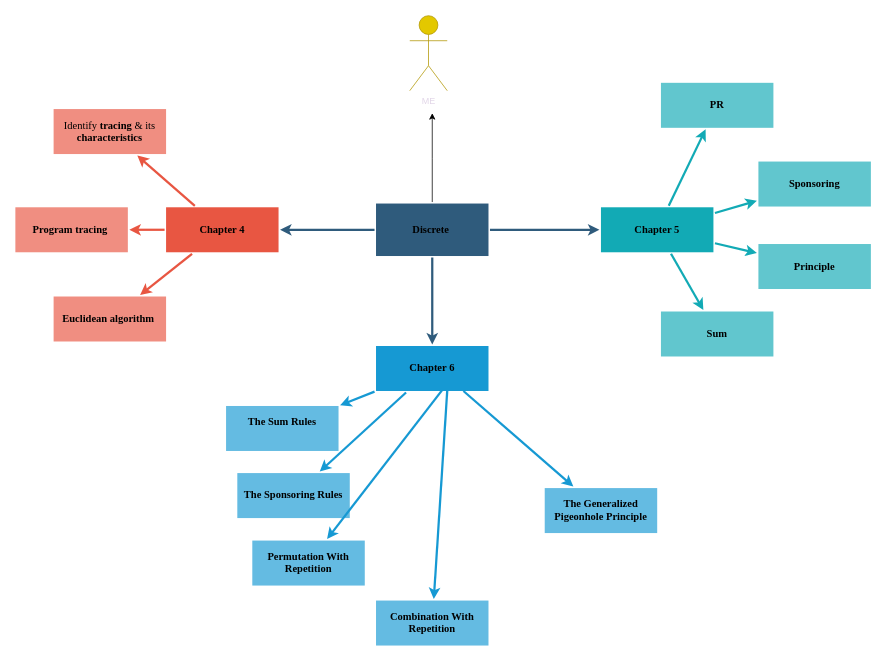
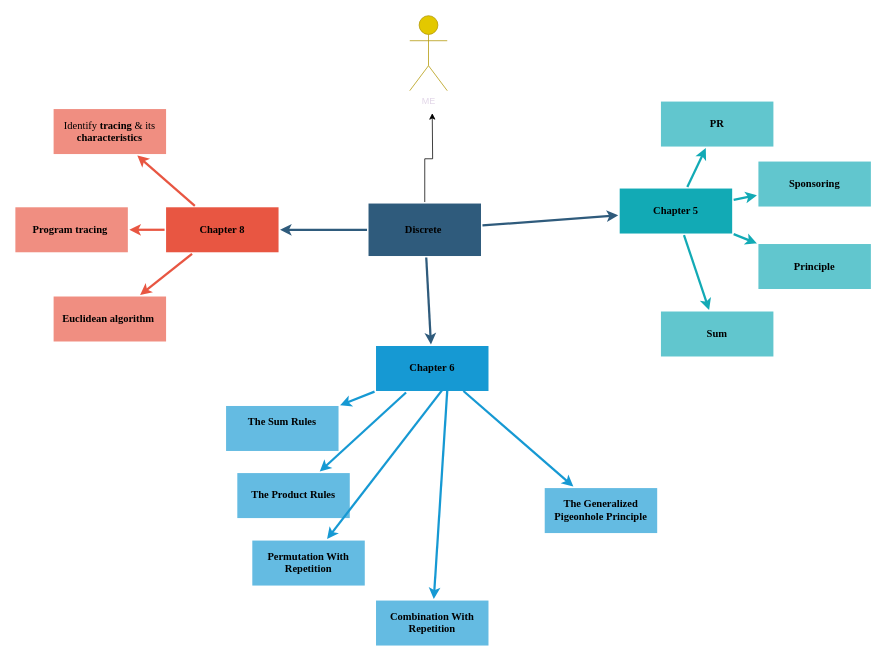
node "PR": moved (717, 105) -> (717, 124)
node "Chapter 4": label "Chapter 4" -> "Chapter 8"
node "Discrete": moved (432, 230) -> (425, 230)
node "Chapter 5": moved (657, 230) -> (676, 211)
node "The Sponsoring Rules": label "The Sponsoring Rules" -> "The Product Rules"
